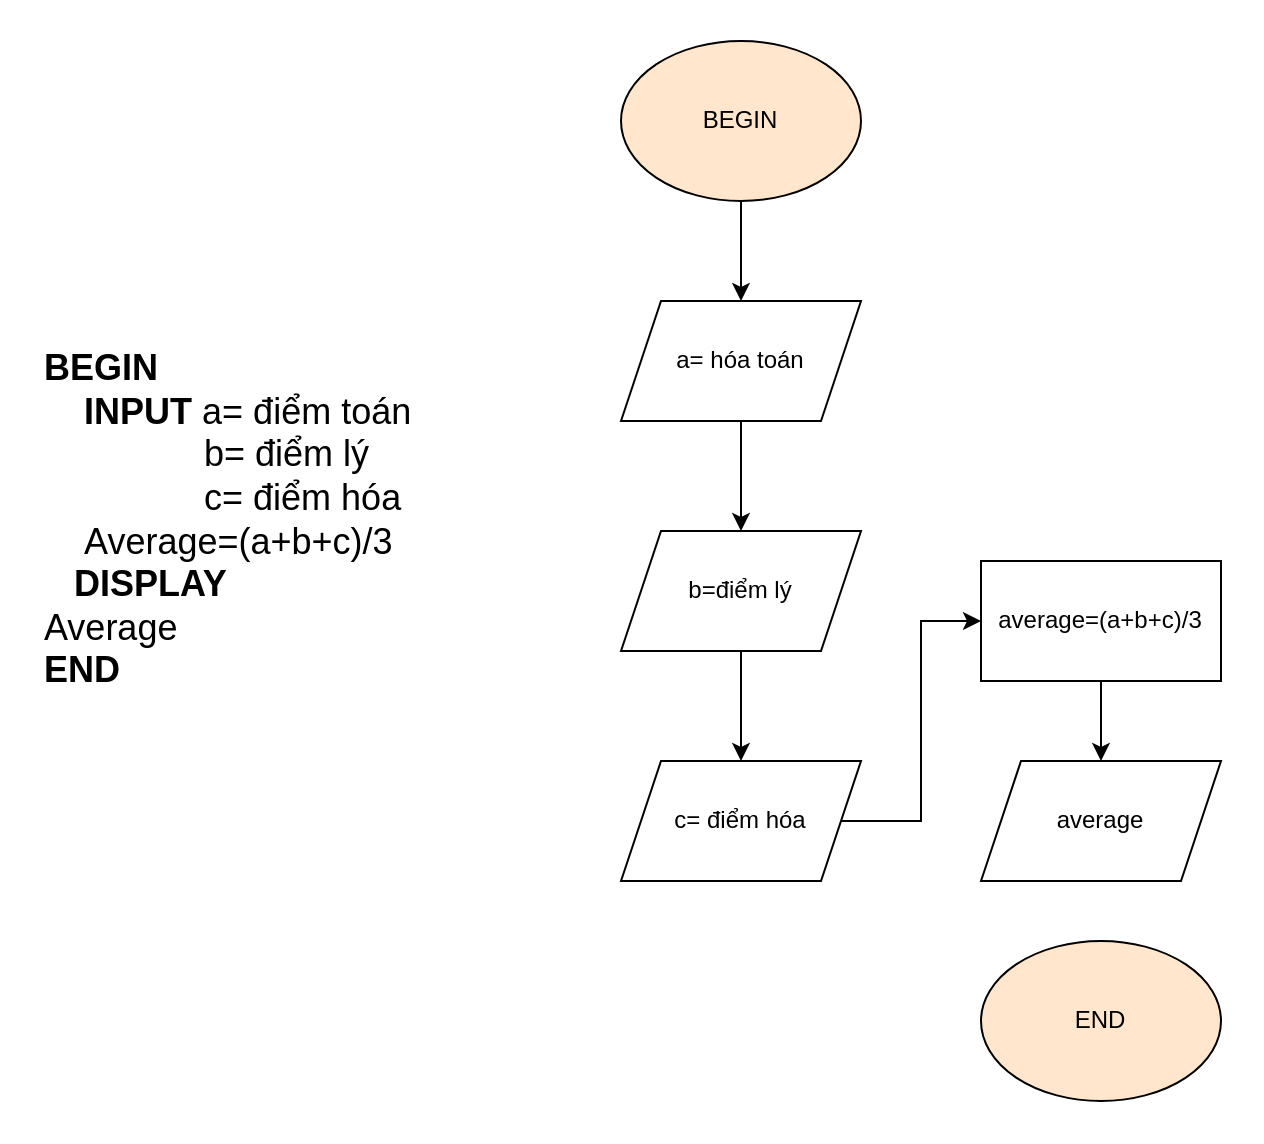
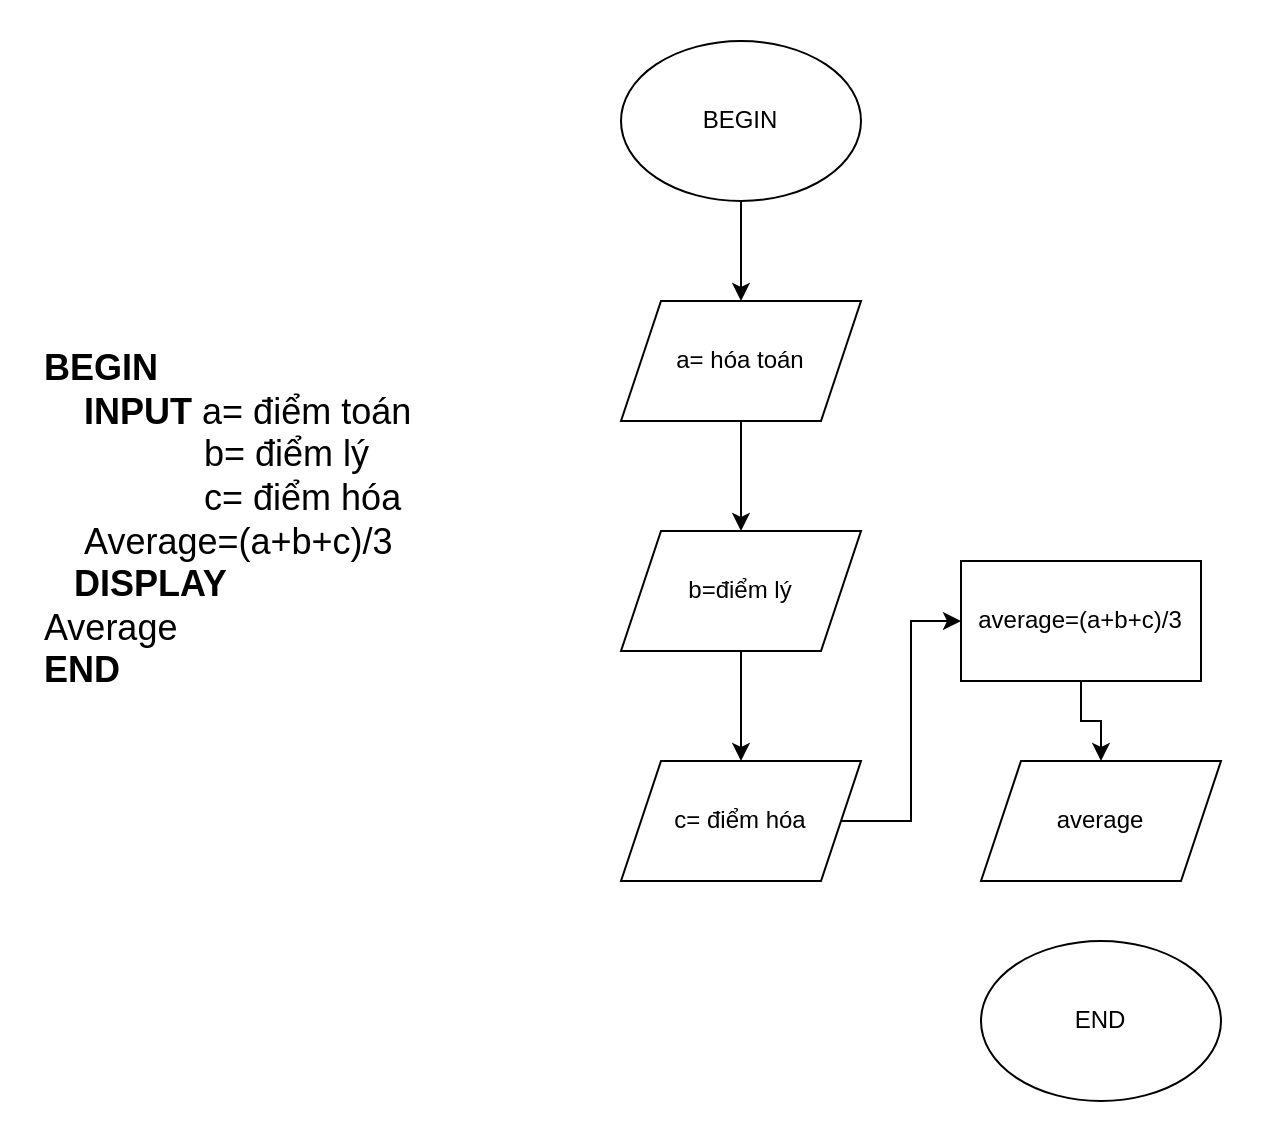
node "BEGIN": fillcolor #ffe6cc -> #ffffff
node "average=(a+b+c)/3": moved (1101, 621) -> (1081, 621)
node "END": fillcolor #ffe6cc -> #ffffff
